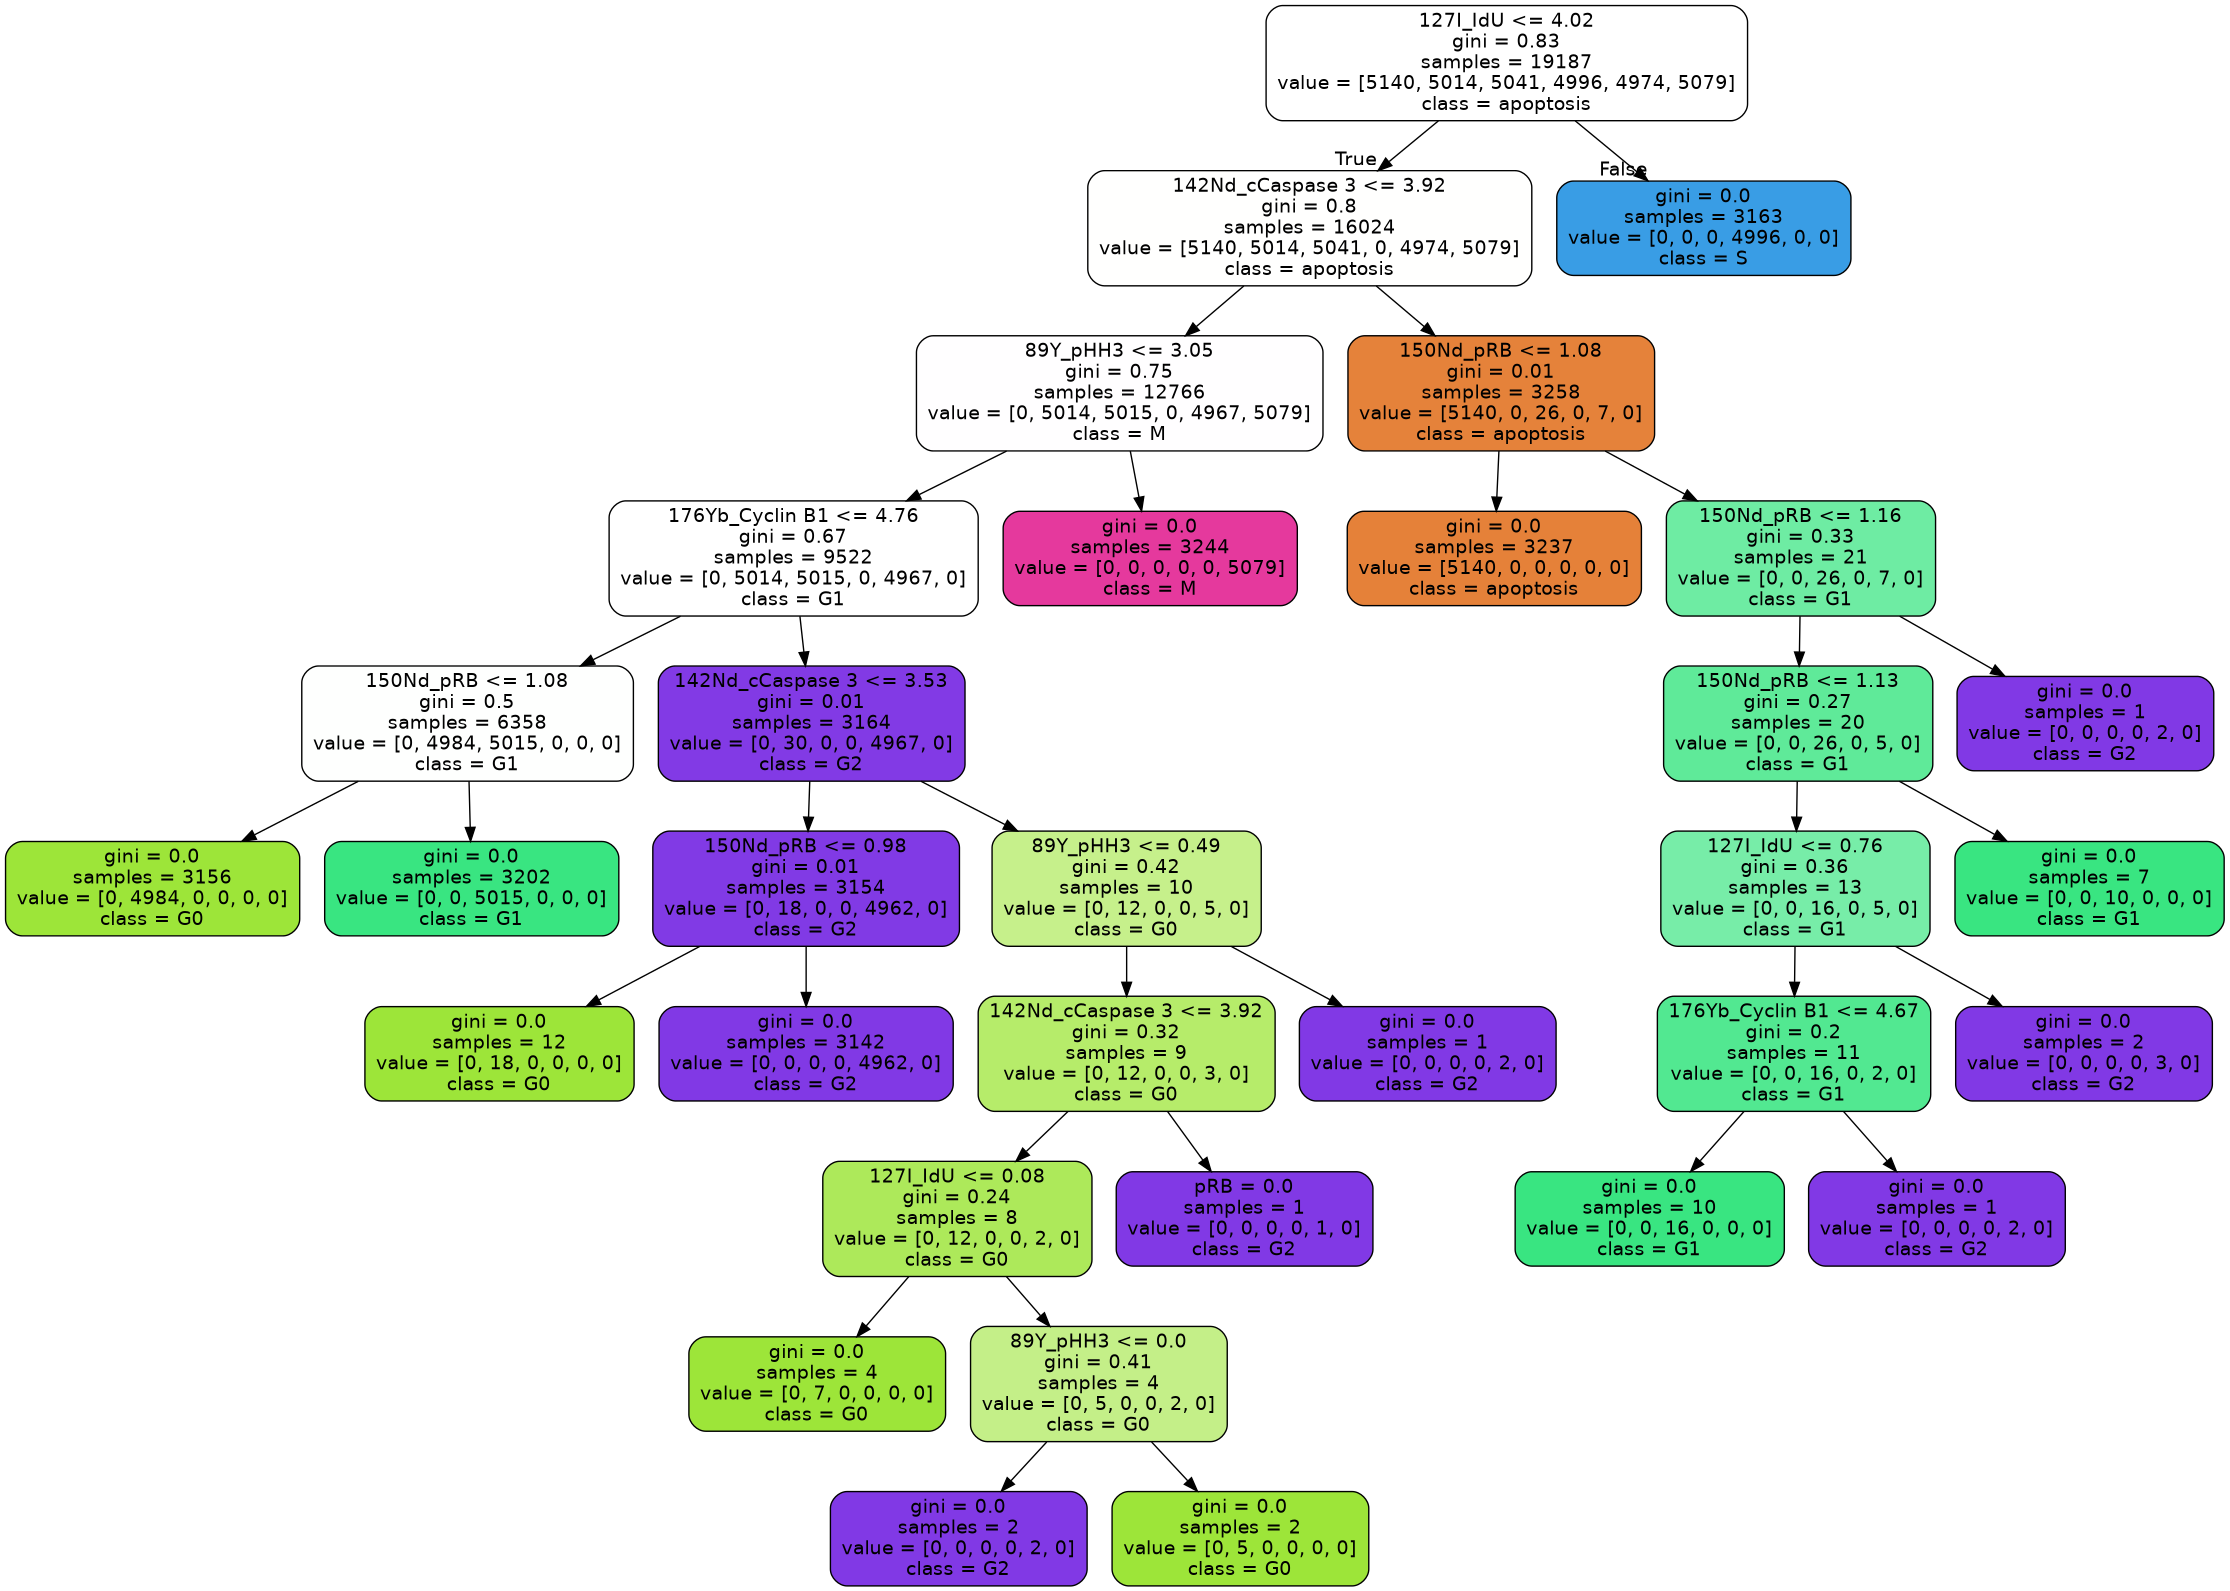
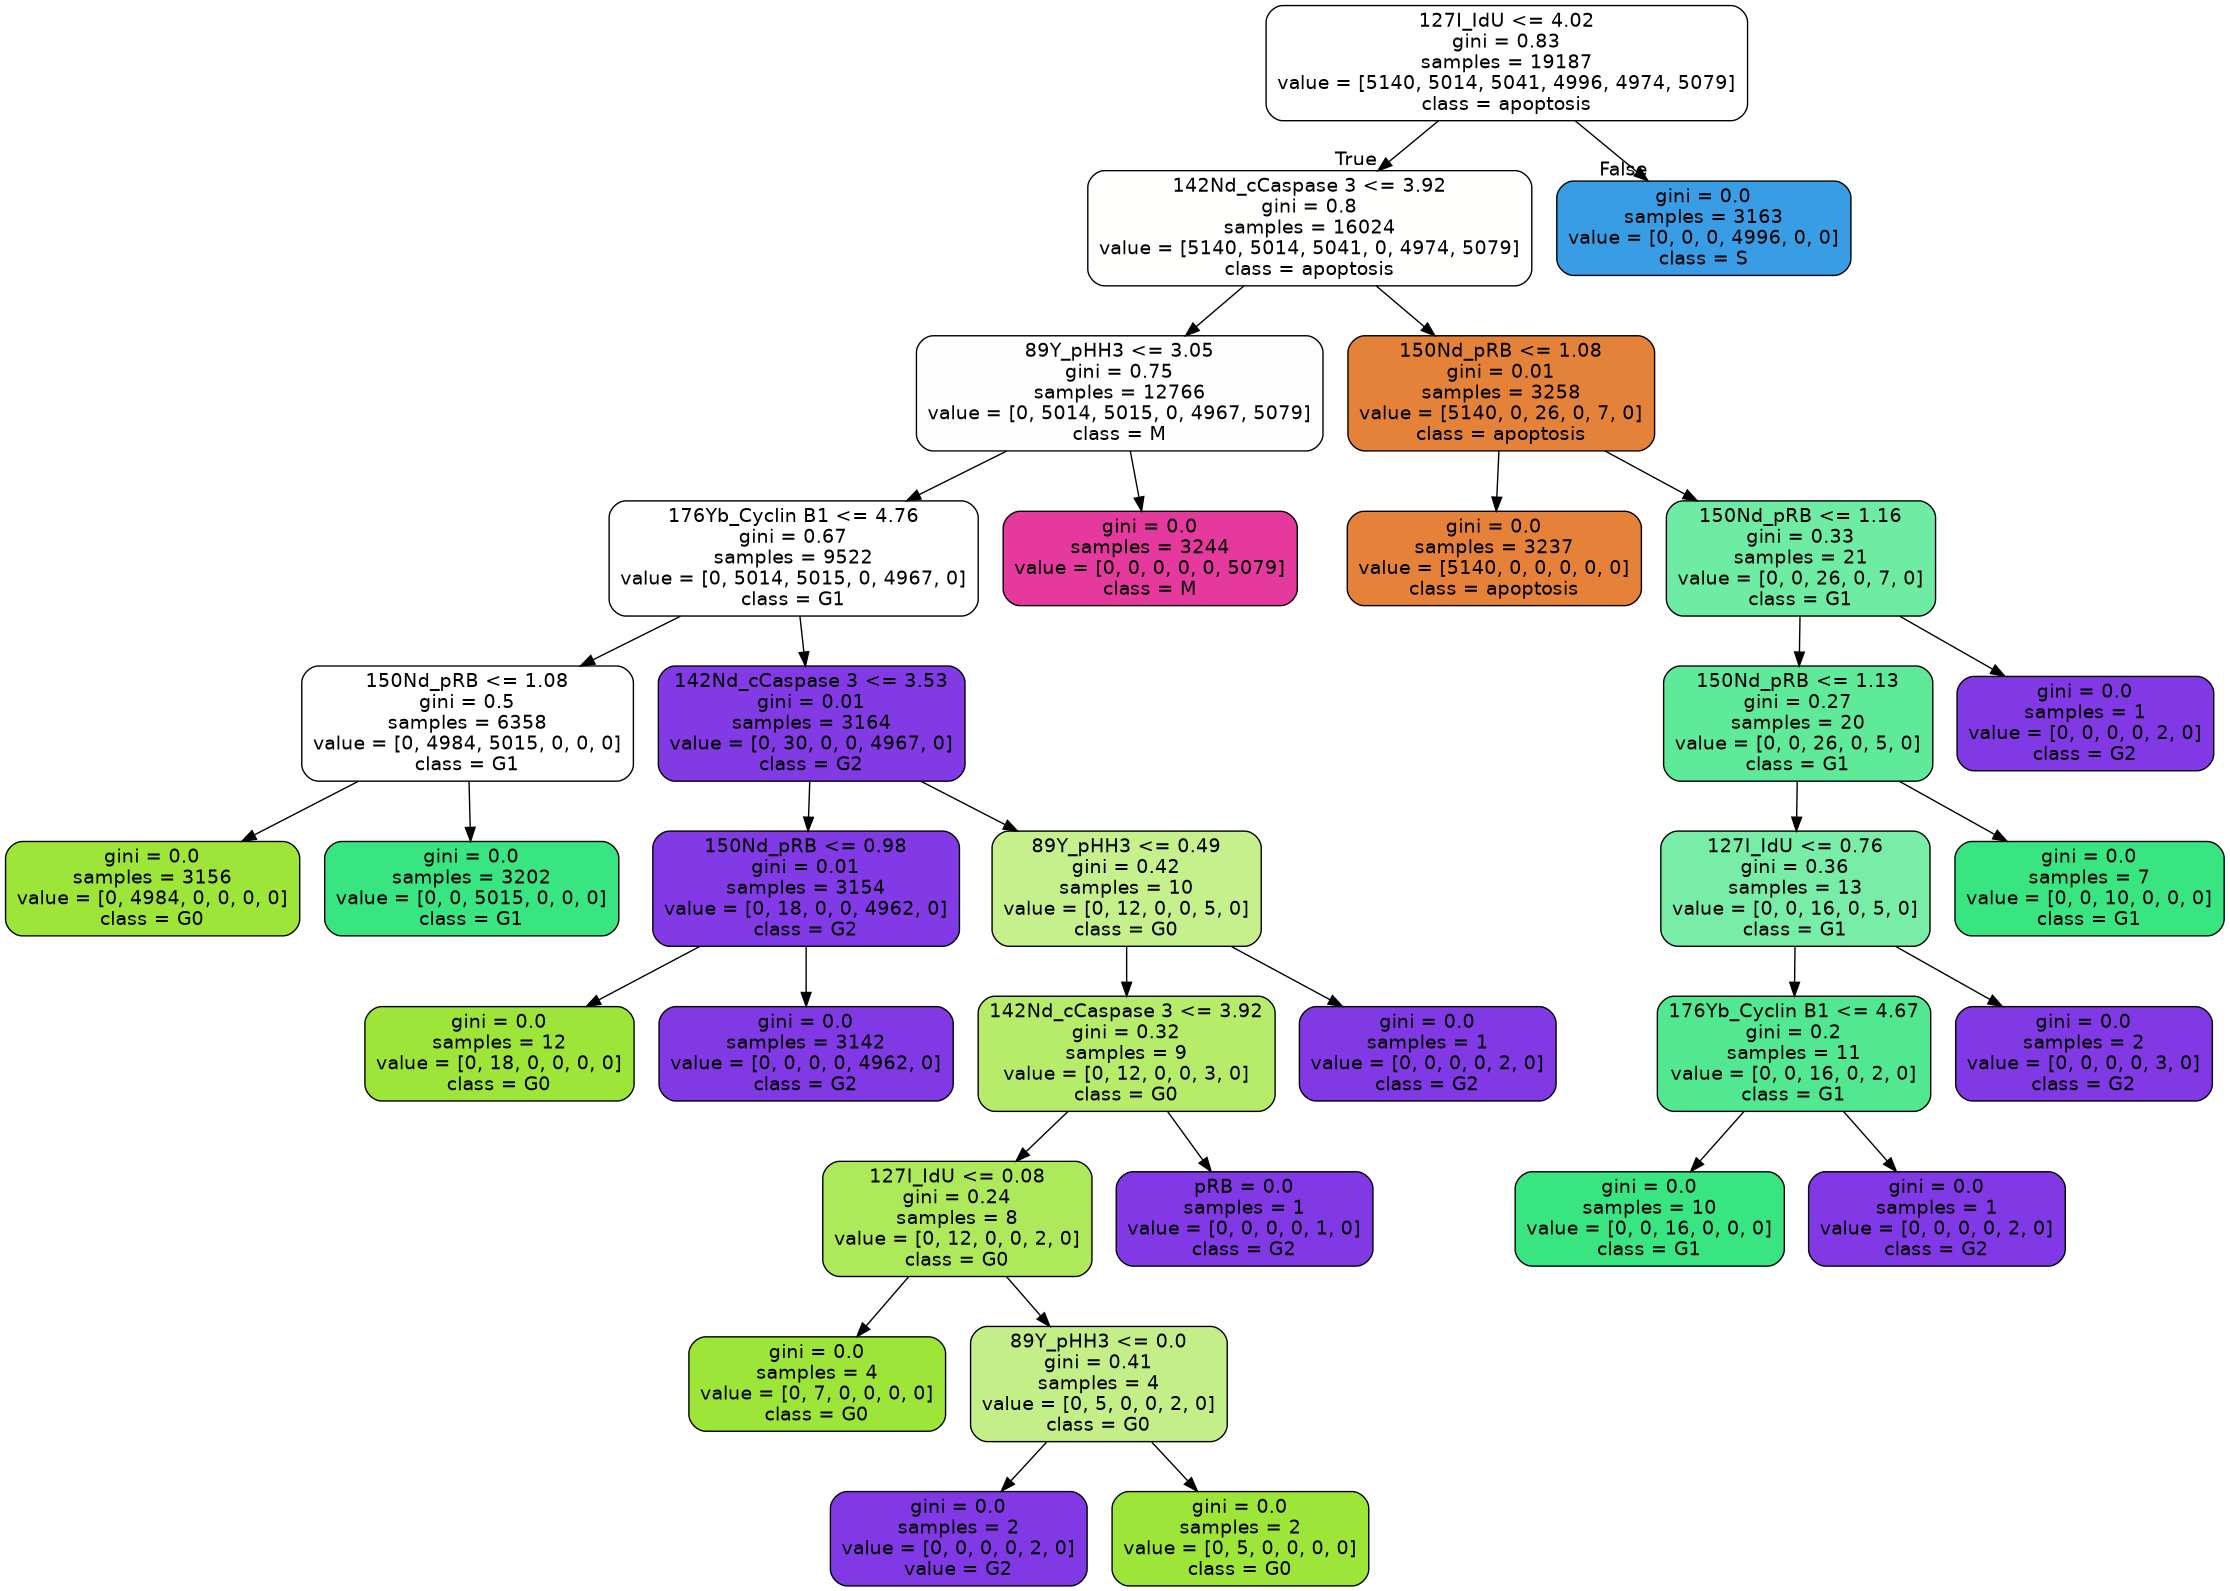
node "gini = 0.0 samples = 2 value = [0, 0, 0, 0, 2, 0] class = G2": label "gini = 0.0 samples = 2 value = [0, 0, 0, 0, 2, 0] class = G2" -> "gini = 0.0 samples = 2 value = [0, 0, 0, 0, 2, 0] value = G2"
